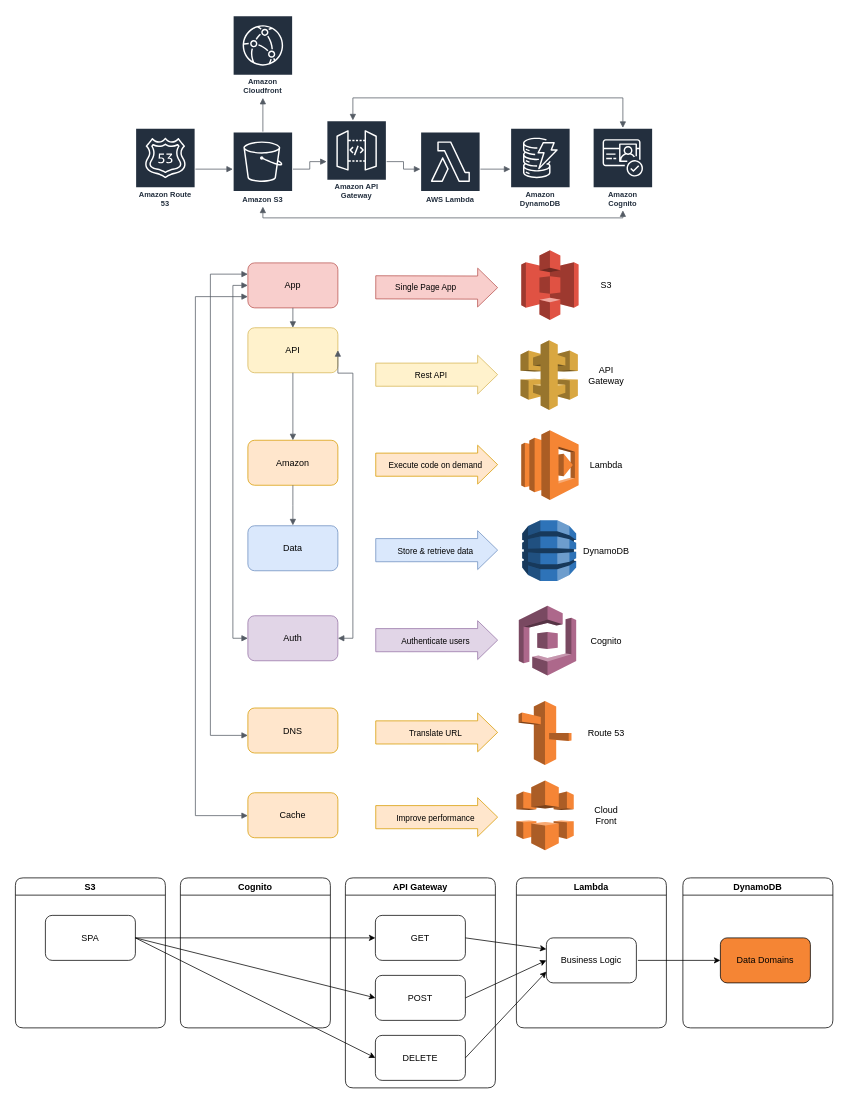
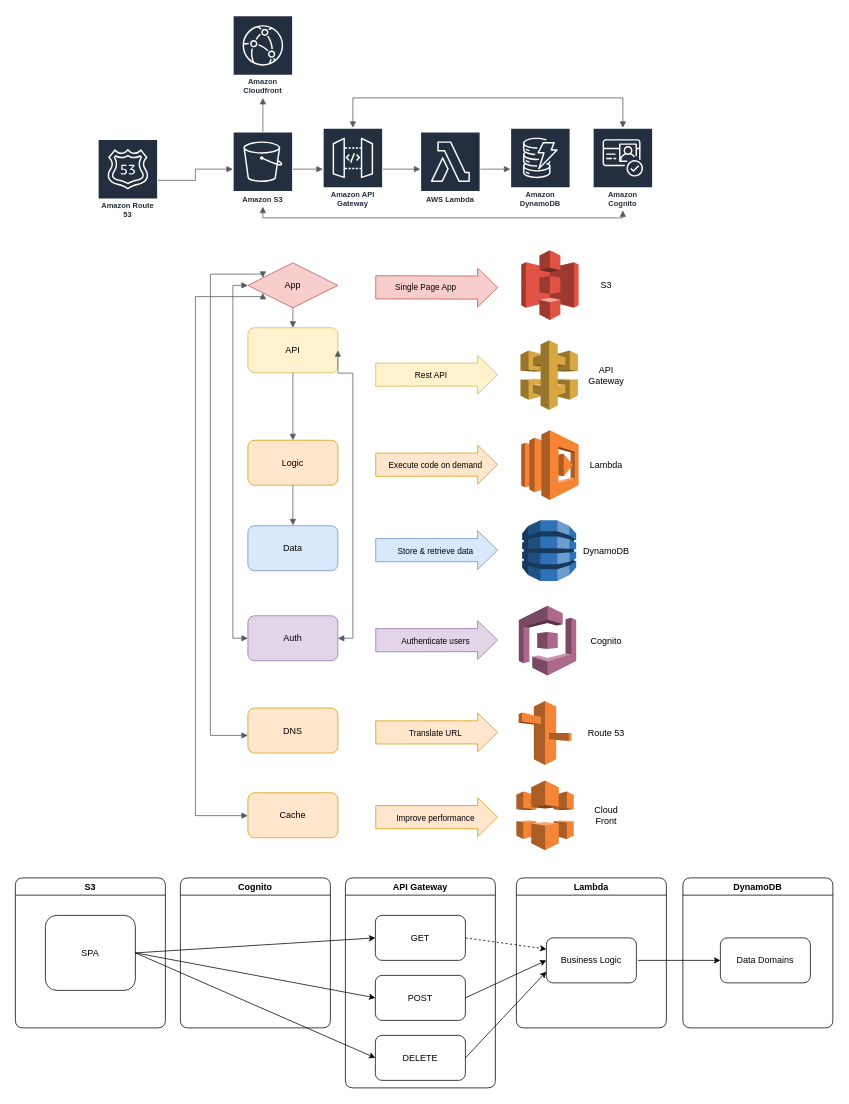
node "Amazon API Gateway": moved (357, 162) -> (353, 169)
node "Amazon Route 53": moved (165, 169) -> (128, 180)
node "App": shape rounded rectangle -> diamond
node "Amazon": label "Amazon" -> "Logic"
node "SPA": size 90x45 -> 90x75
edge "GET" -> "Business Logic": style solid -> dashed
node "Data Domains": fillcolor #f58534 -> #ffffff
